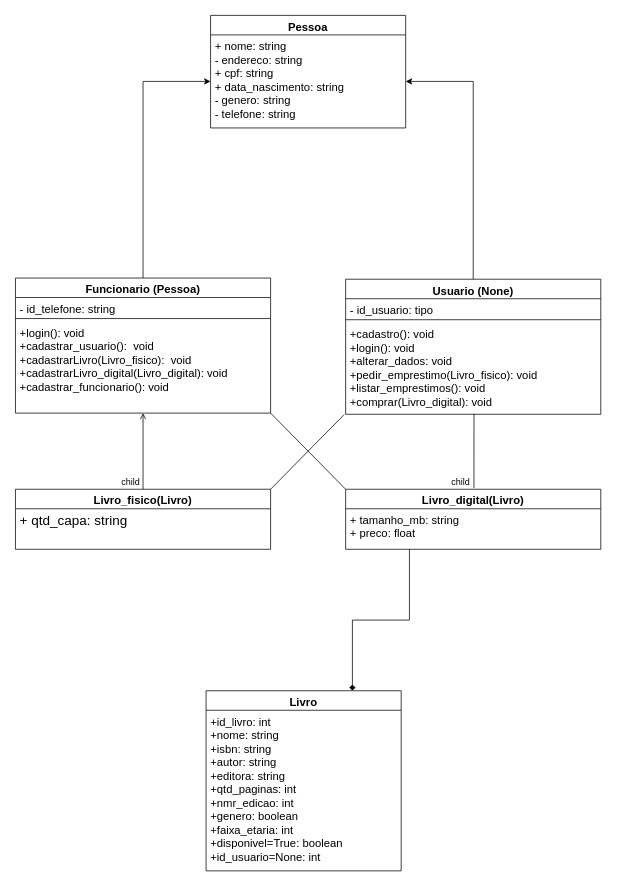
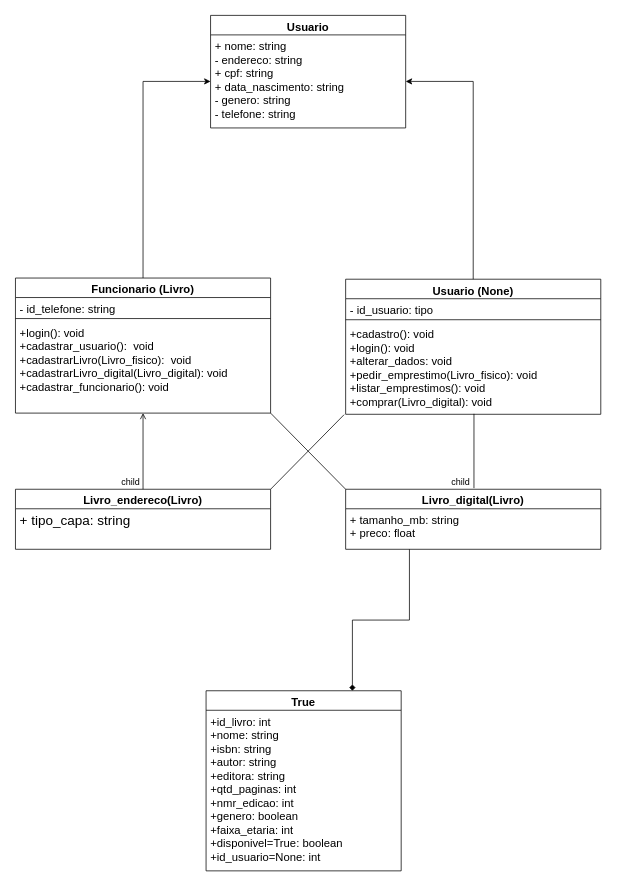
node "Pessoa": label "Pessoa" -> "Usuario"
node "Funcionario (Pessoa)": label "Funcionario (Pessoa)" -> "Funcionario (Livro)"
node "Livro_fisico(Livro)": label "Livro_fisico(Livro)" -> "Livro_endereco(Livro)"
node "+ qtd_capa: string": label "+ qtd_capa: string" -> "+ tipo_capa: string"
node "Livro": label "Livro" -> "True"
